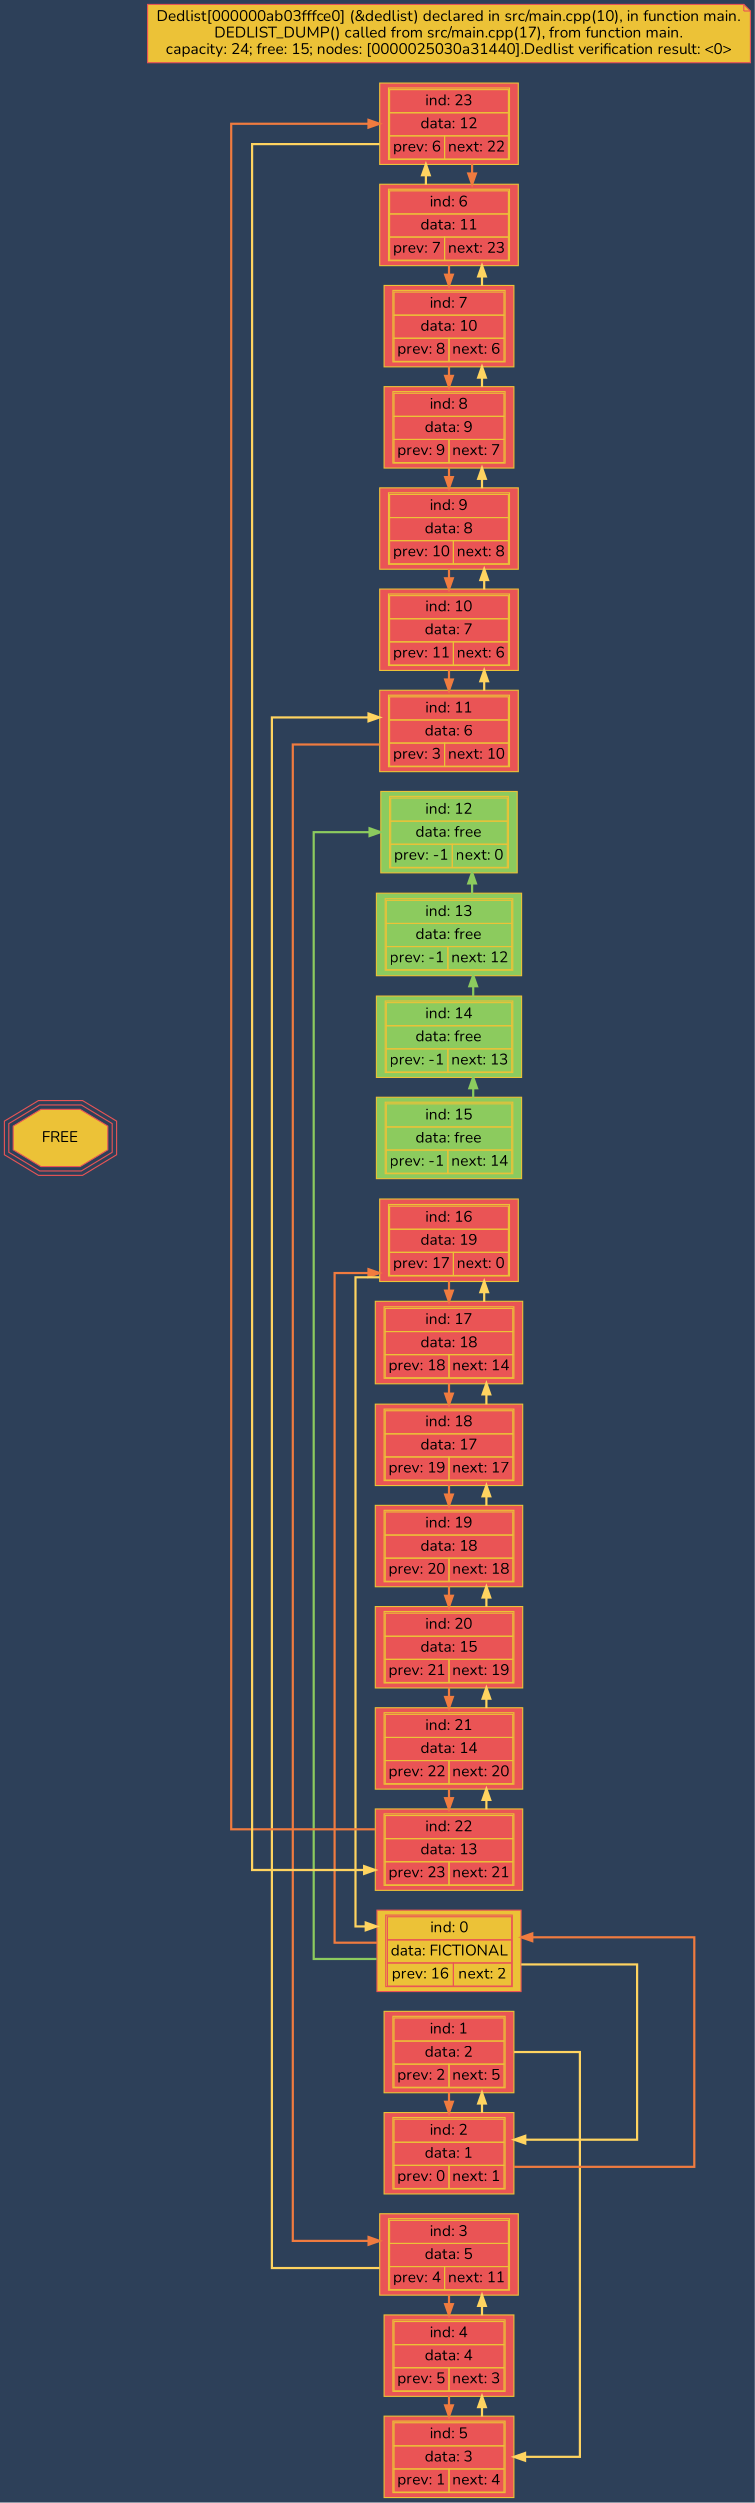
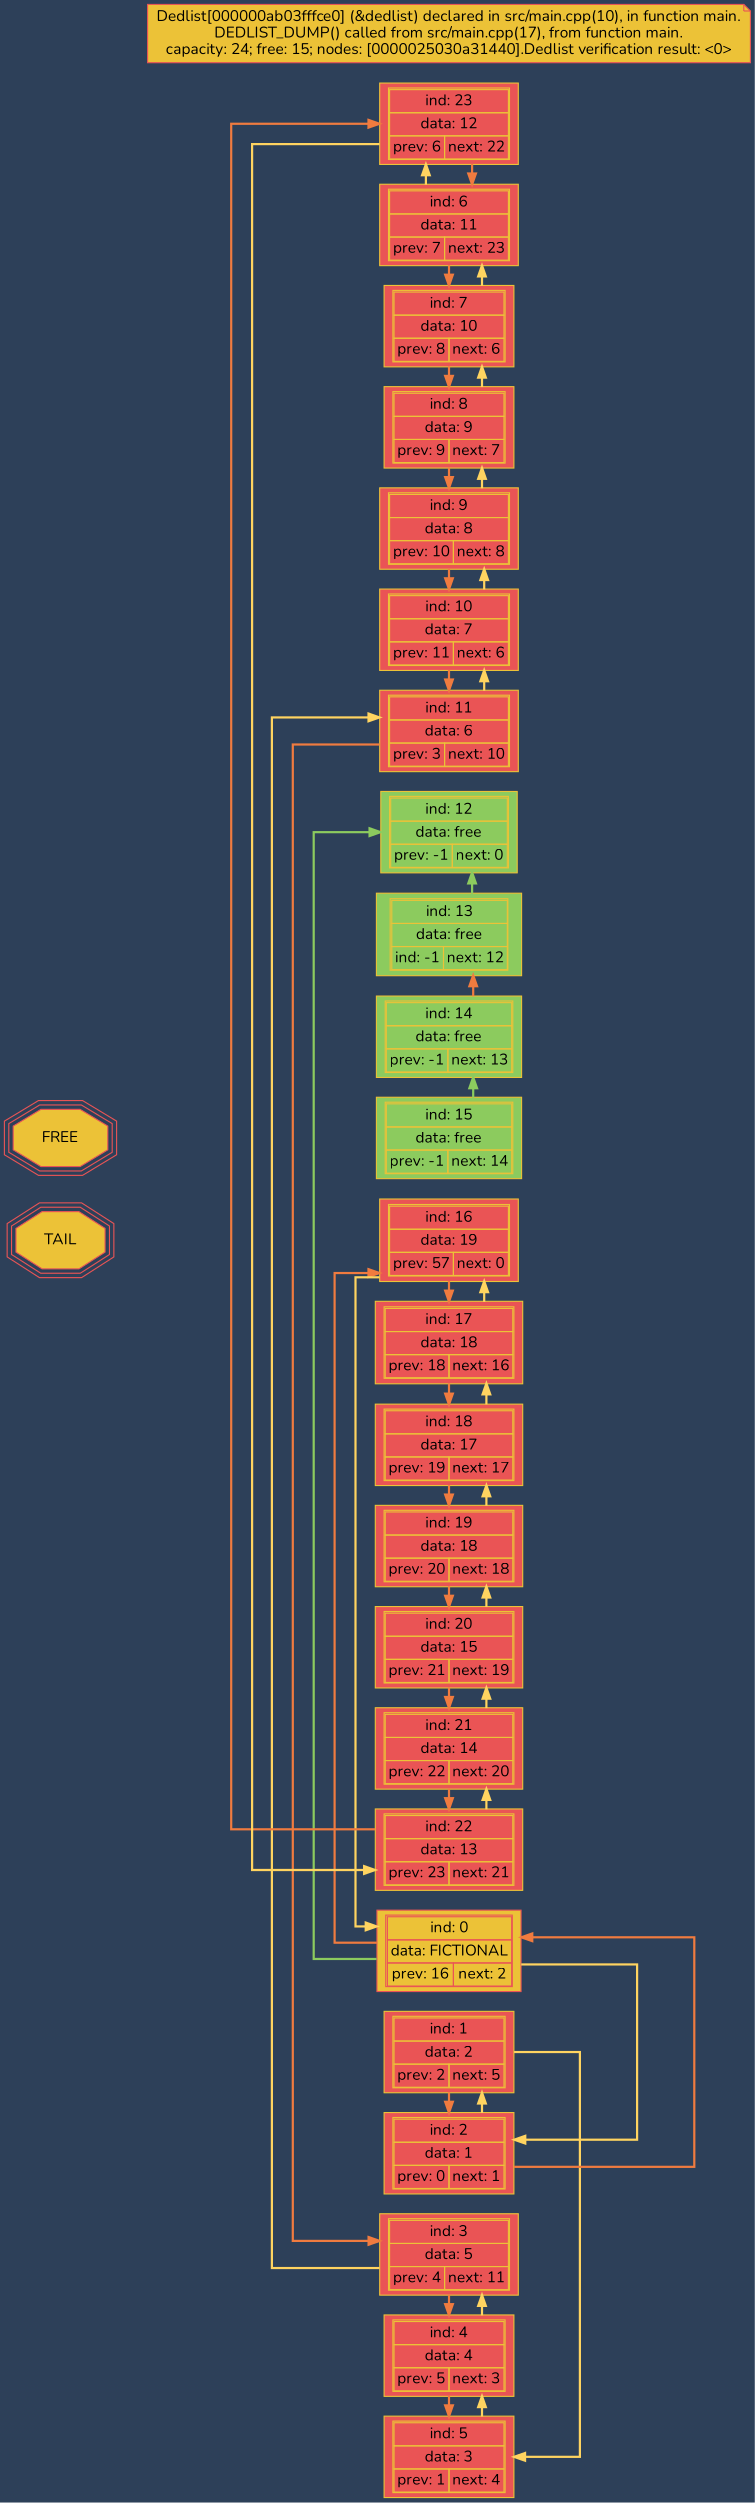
node "ind: 13": text "prev: -1" -> "ind: -1"
edge "ind: 14" -> "ind: 13": color #8ccb5e -> #f07b3f
node "TAIL": added
node "ind: 16": text "prev: 17" -> "prev: 57"
node "ind: 17": text "next: 14" -> "next: 16"
